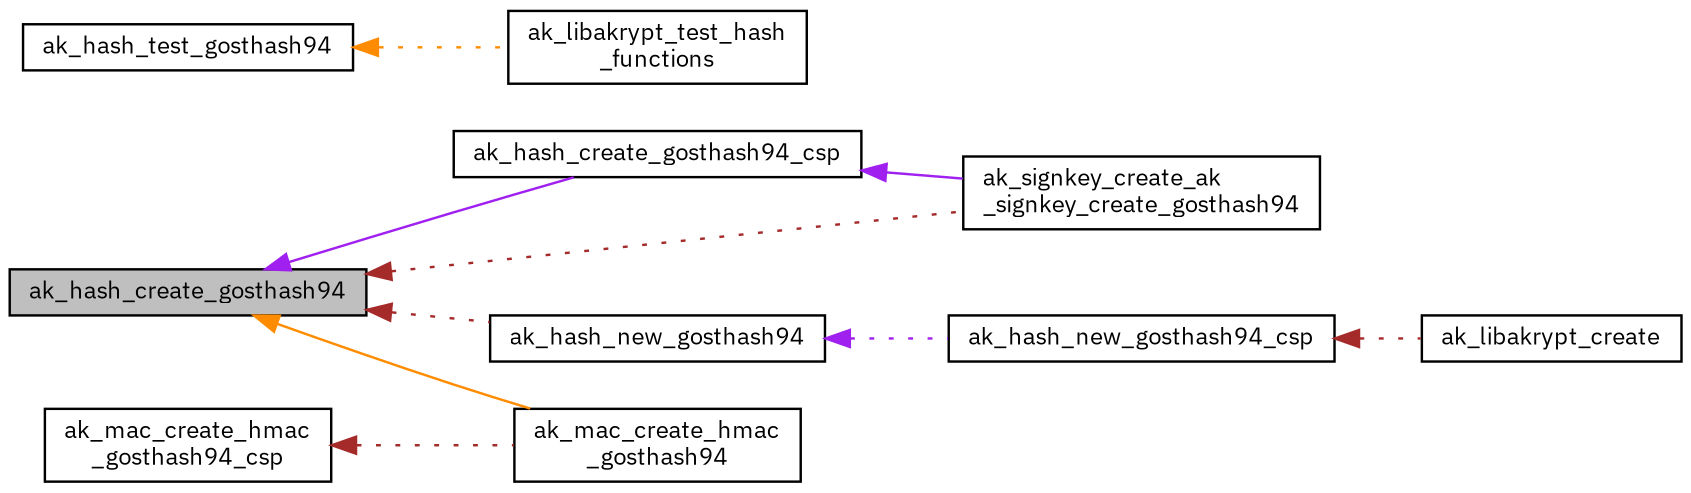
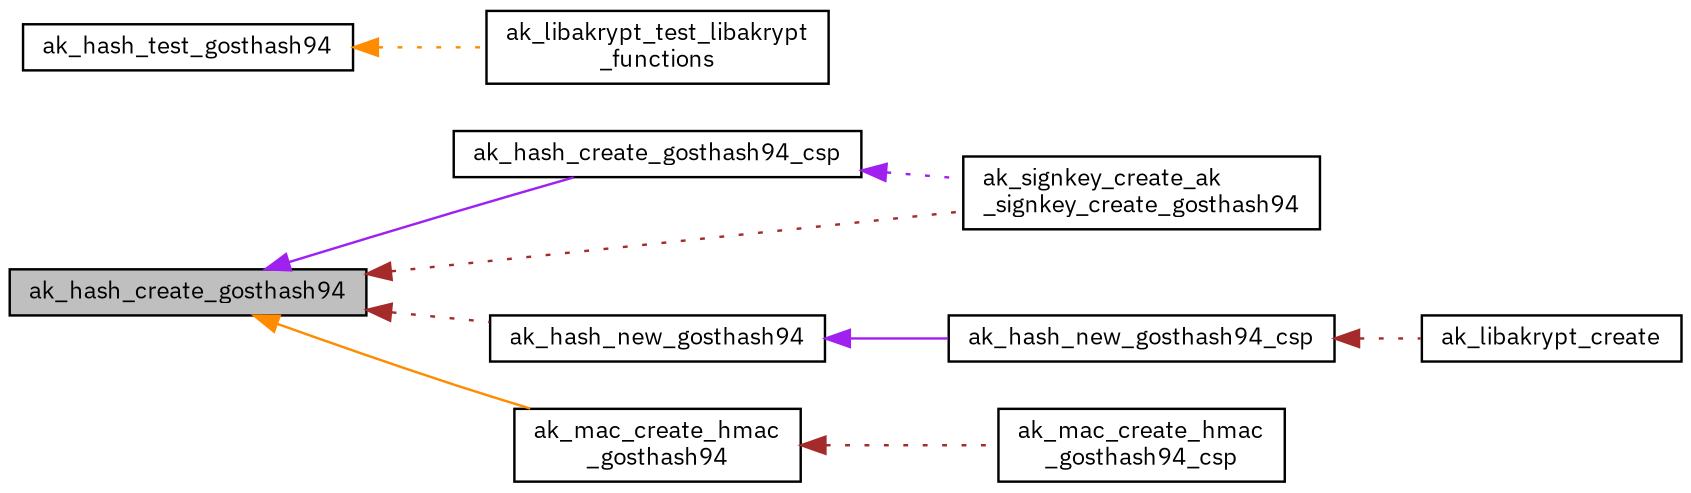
node "ak_libakrypt_test_hash _functions": label "ak_libakrypt_test_hash _functions" -> "ak_libakrypt_test_libakrypt _functions"
edge "ak_signkey_create_ak _signkey_create_gosthash94" -> "ak_hash_create_gosthash94_csp": style solid -> dotted
edge "ak_hash_new_gosthash94_csp" -> "ak_hash_new_gosthash94": style dotted -> solid
edge "ak_mac_create_hmac _gosthash94" -> "ak_mac_create_hmac _gosthash94_csp": reversed
